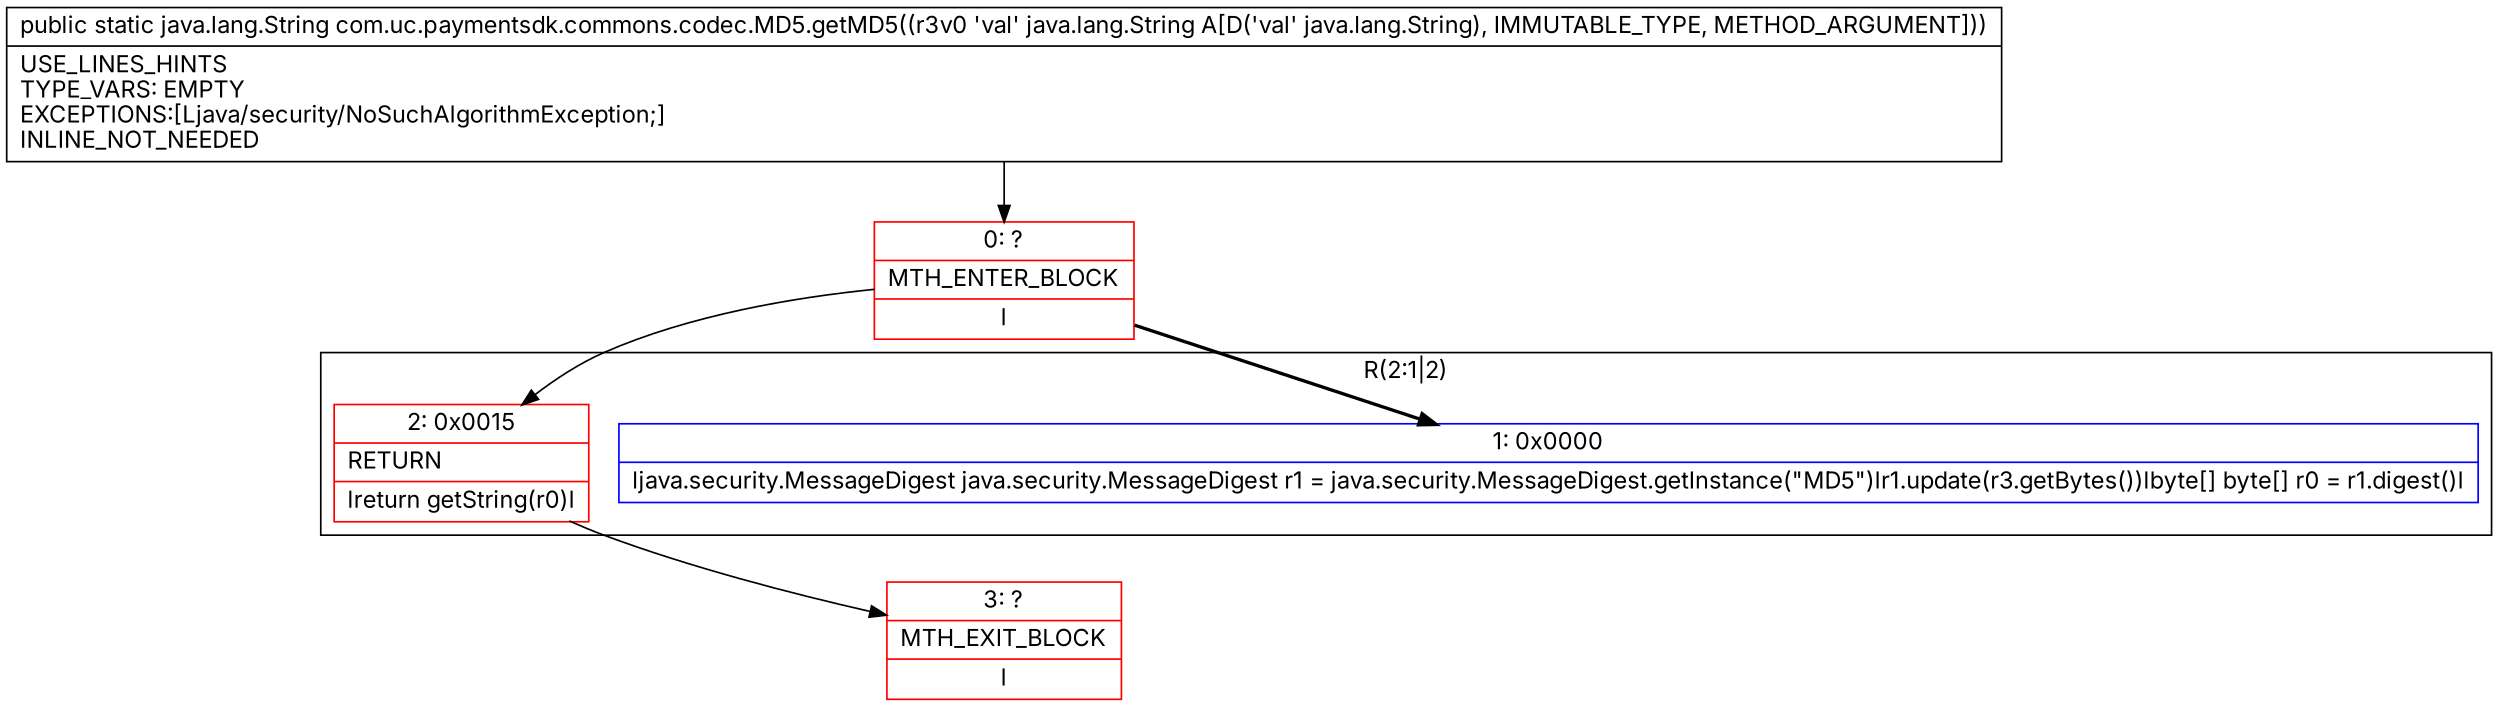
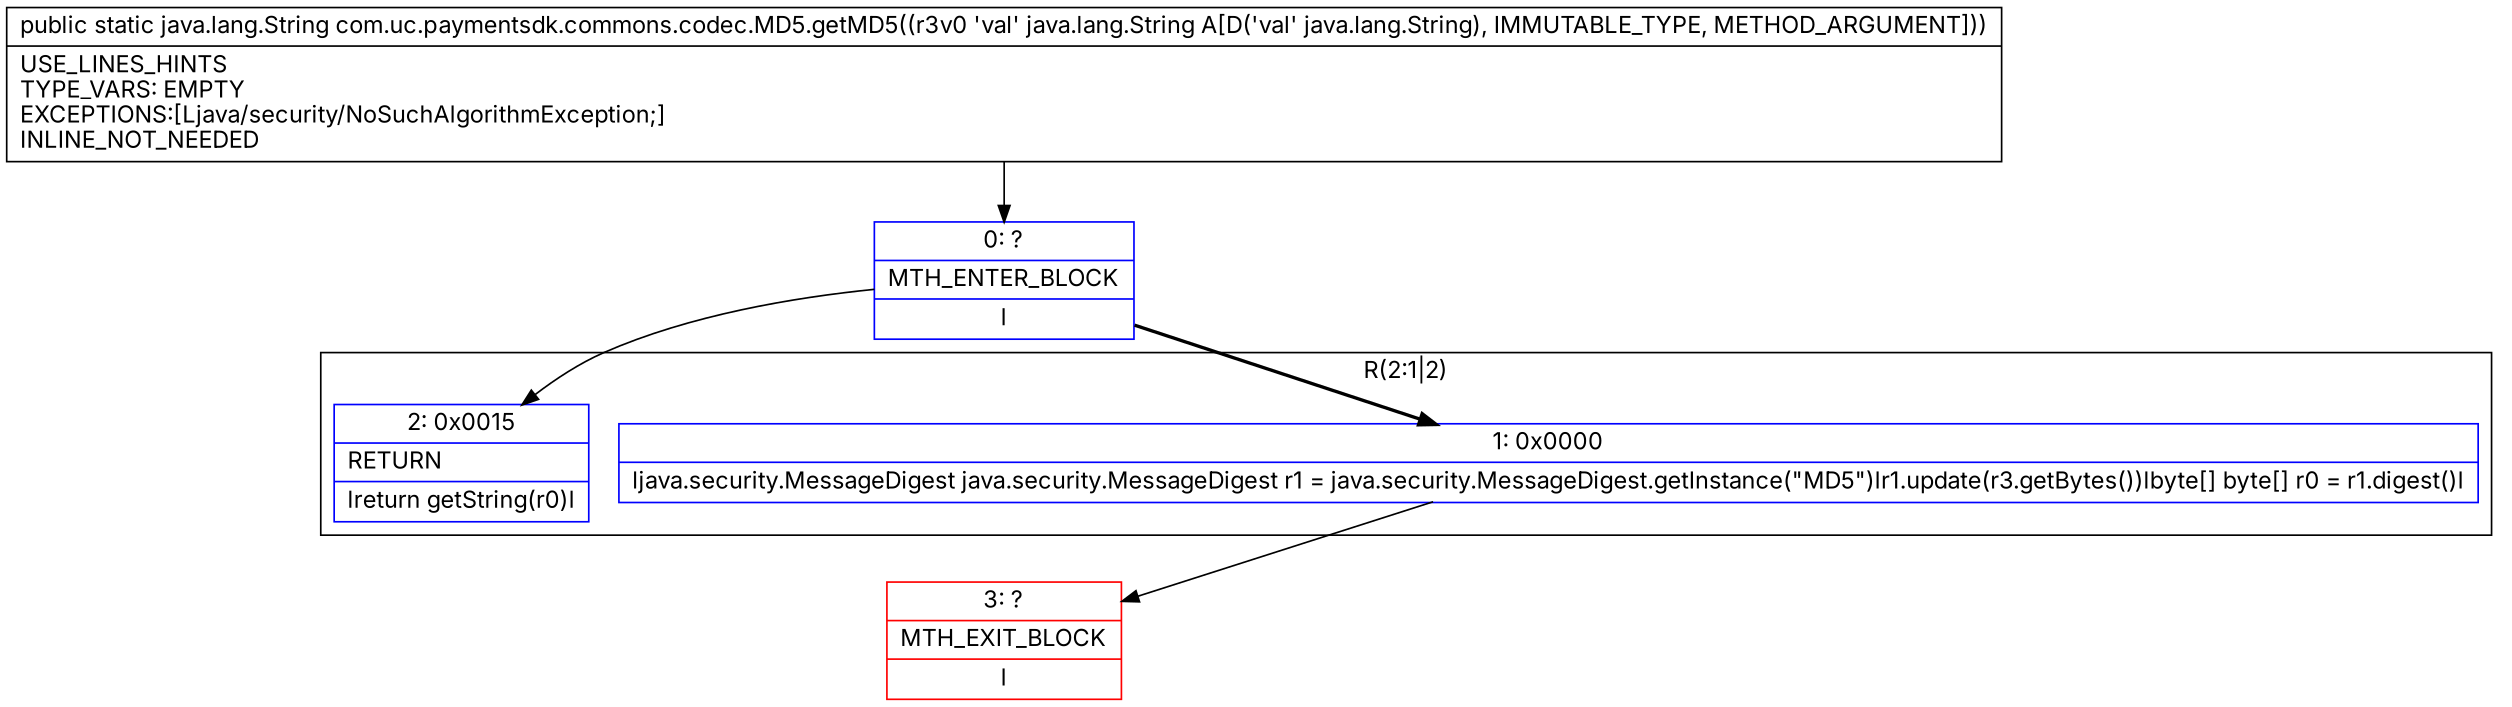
node "0: ?": color red -> blue
node "2: 0x0015": color red -> blue
edge "2: 0x0015" -> "3: ?": now "1: 0x0000" -> "3: ?"
